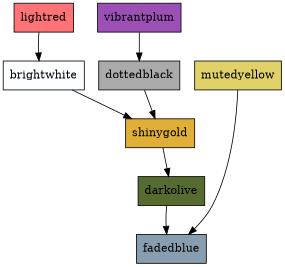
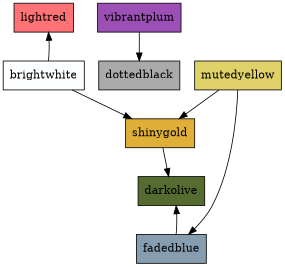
edge "lightred" -> "brightwhite": reversed
edge "dottedblack" -> "shinygold": now "mutedyellow" -> "shinygold"
edge "darkolive" -> "fadedblue": reversed
